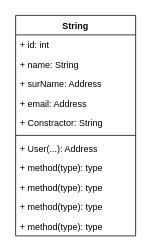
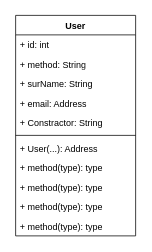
node "String": label "String" -> "User"
node "+ name: String": label "+ name: String" -> "+ method: String"
node "+ surName: Address": label "+ surName: Address" -> "+ surName: String"
